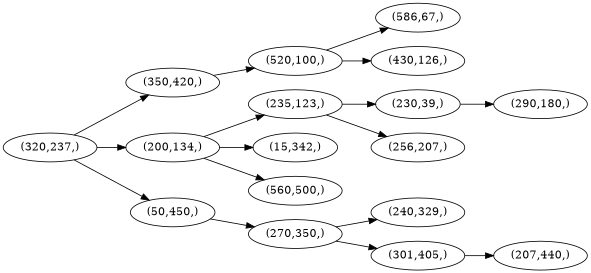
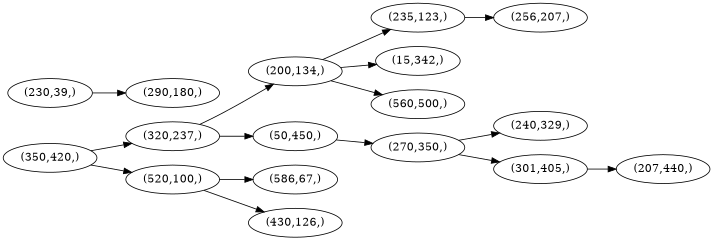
edge "(235,123,)" -> "(230,39,)": removed
edge "(320,237,)" -> "(350,420,)": reversed
